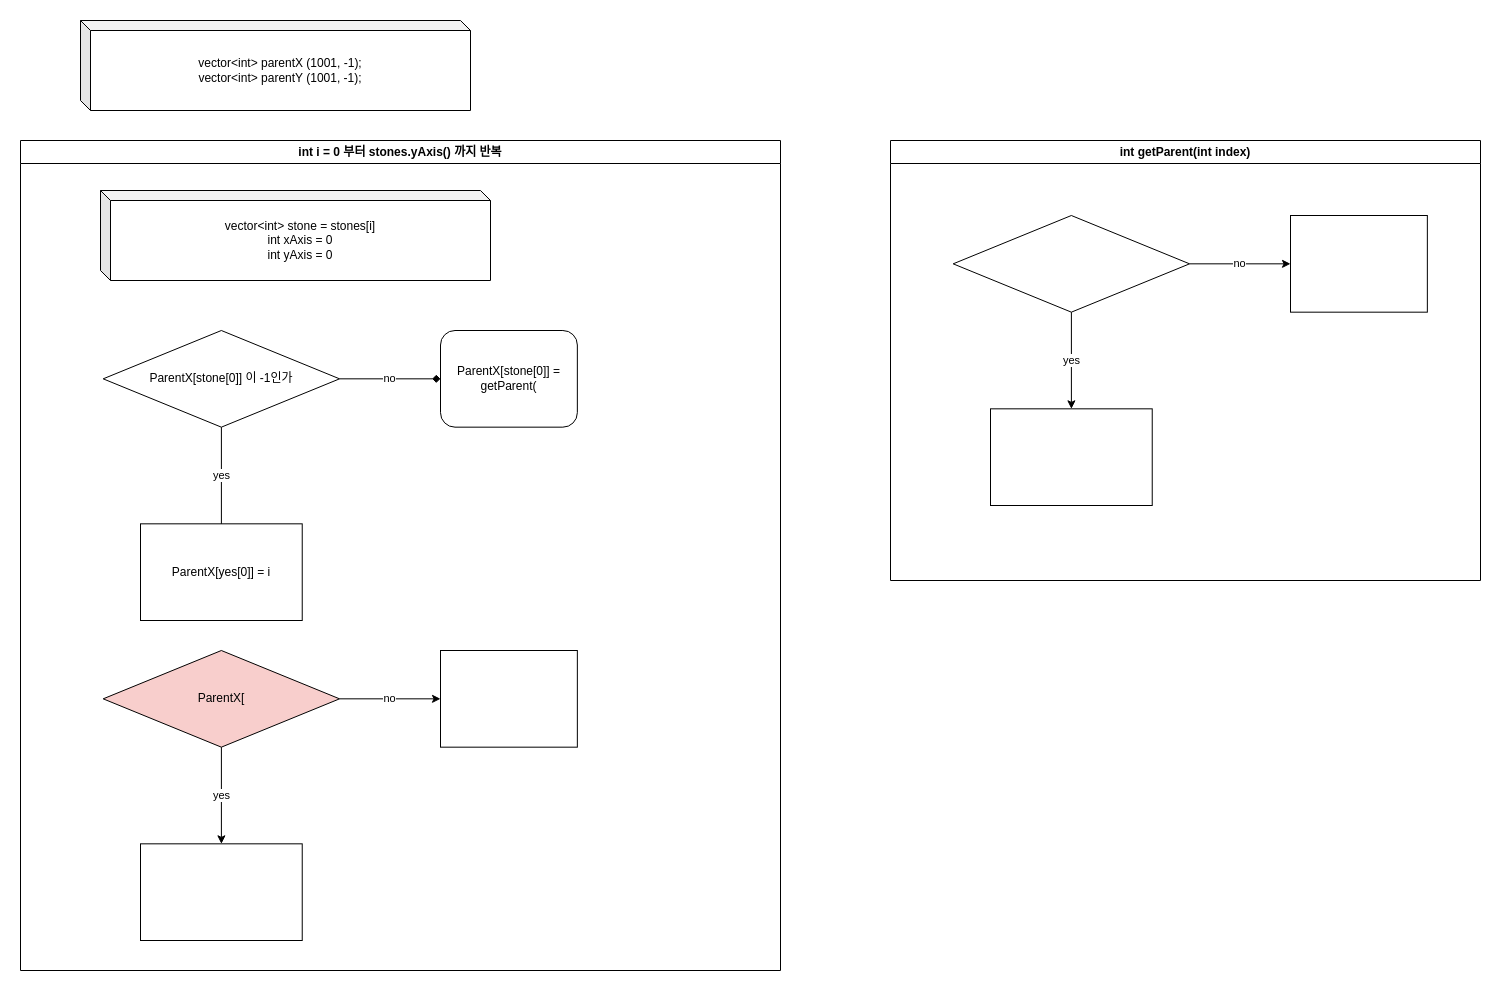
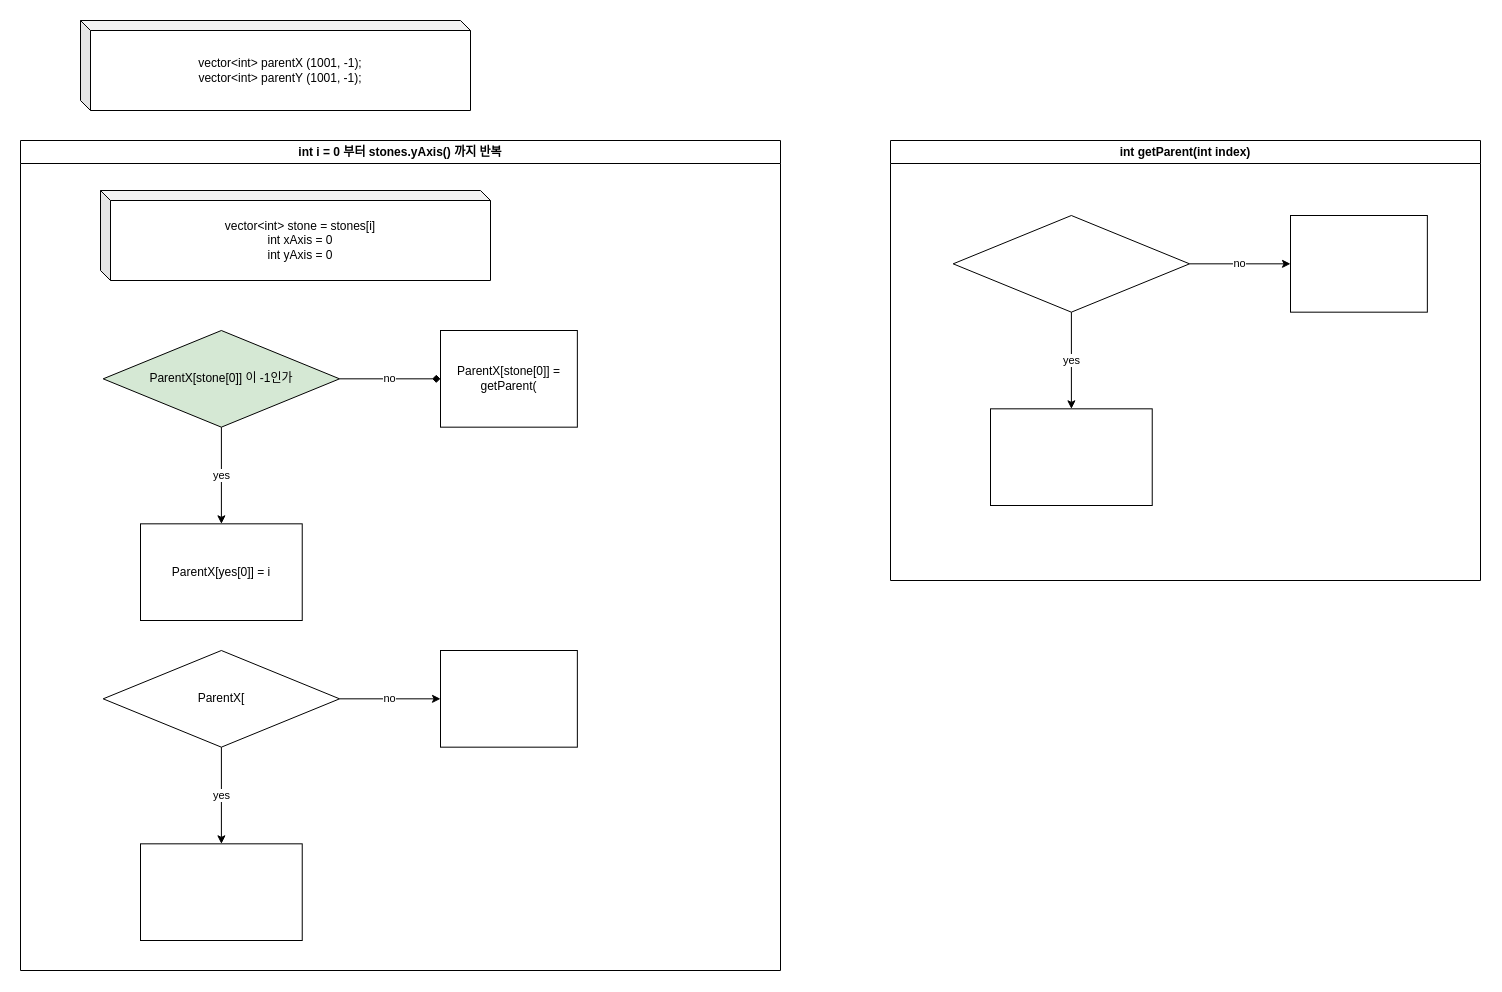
node "ParentX[stone[0]] 이 -1인가": fillcolor #ffffff -> #d5e8d4
node "ParentX[stone[0]] = getParent(": shape rounded rectangle -> rectangle
edge "ParentX[stone[0]] 이 -1인가" -- "ParentX[yes[0]] = i": arrowhead none -> classic
node "ParentX[": fillcolor #f8cecc -> #ffffff
